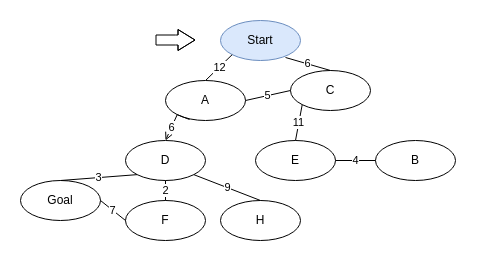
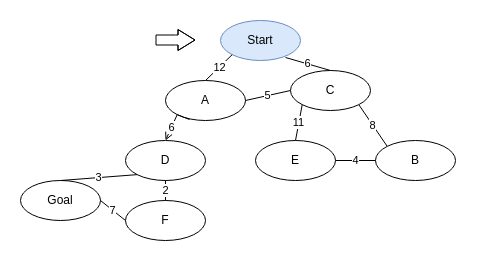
edge "C" -- "B": added, label "8"
edge "D" -- "H": removed, label "9"
node "H": removed
